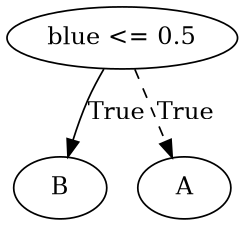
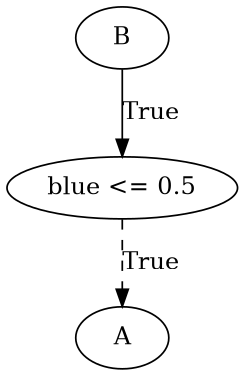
edge "blue <= 0.5" -> "B": reversed
